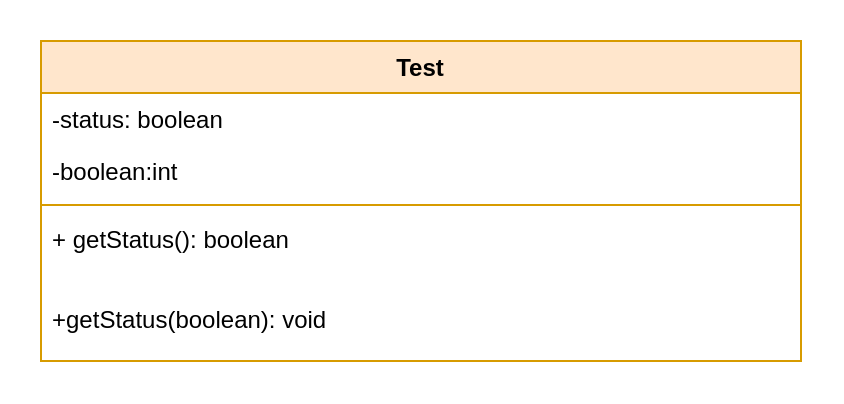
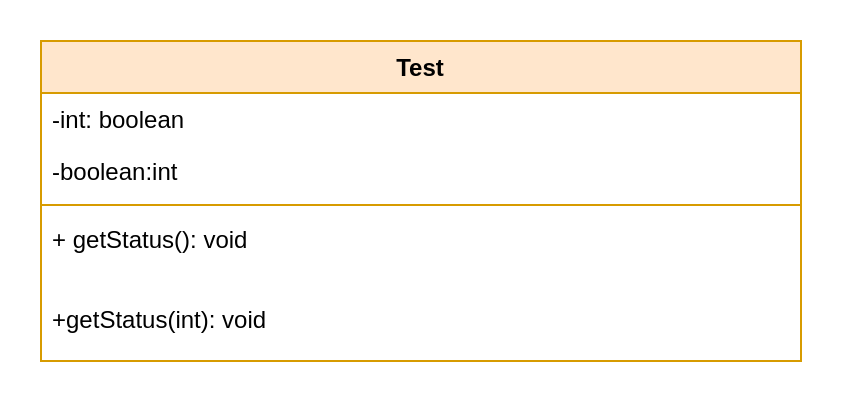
node "-status: boolean": label "-status: boolean" -> "-int: boolean"
node "+ getStatus(): boolean": label "+ getStatus(): boolean" -> "+ getStatus(): void"
node "+getStatus(boolean): void": label "+getStatus(boolean): void" -> "+getStatus(int): void"
